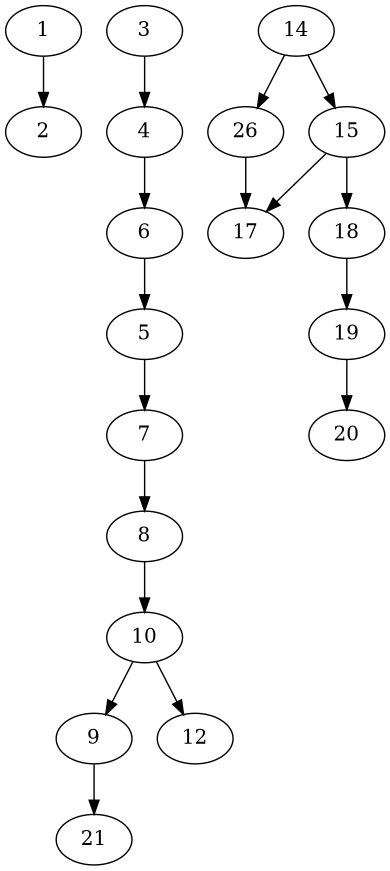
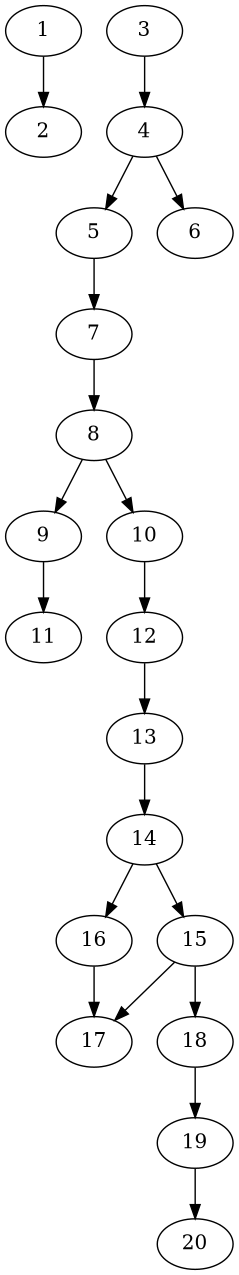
node "26": label "26" -> "16"
edge "6" -> "5": now "4" -> "5"
edge "10" -> "9": now "8" -> "9"
node "13": added
node "21": label "21" -> "11"
